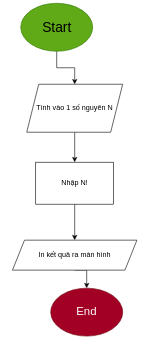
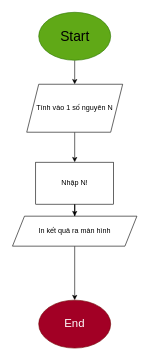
node "Start": moved (57, 27) -> (75, 36)
node "In kết quả ra màn hình": moved (75, 255) -> (75, 231)
node "End": moved (87, 312) -> (75, 324)
